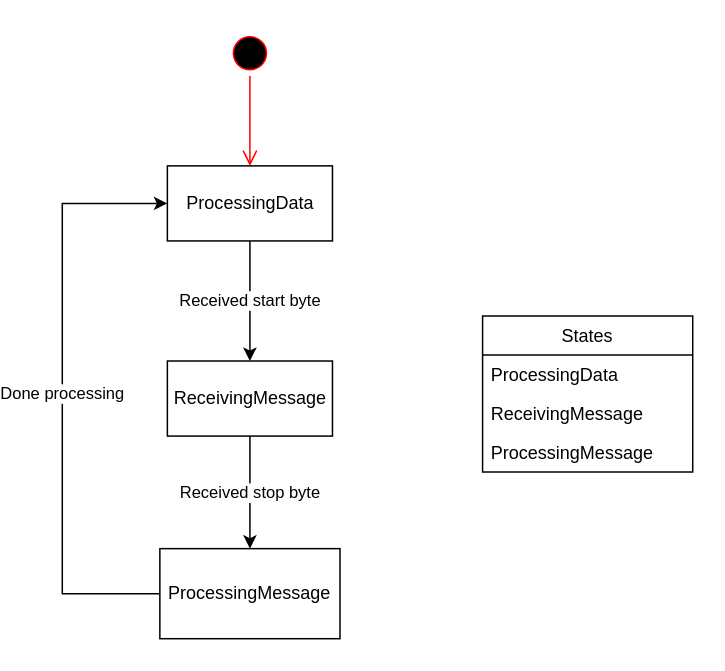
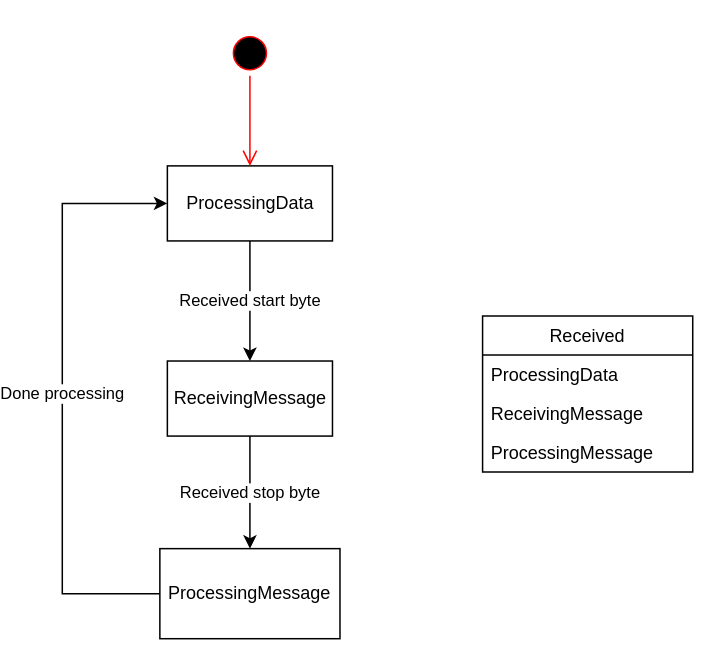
node "States": label "States" -> "Received"
